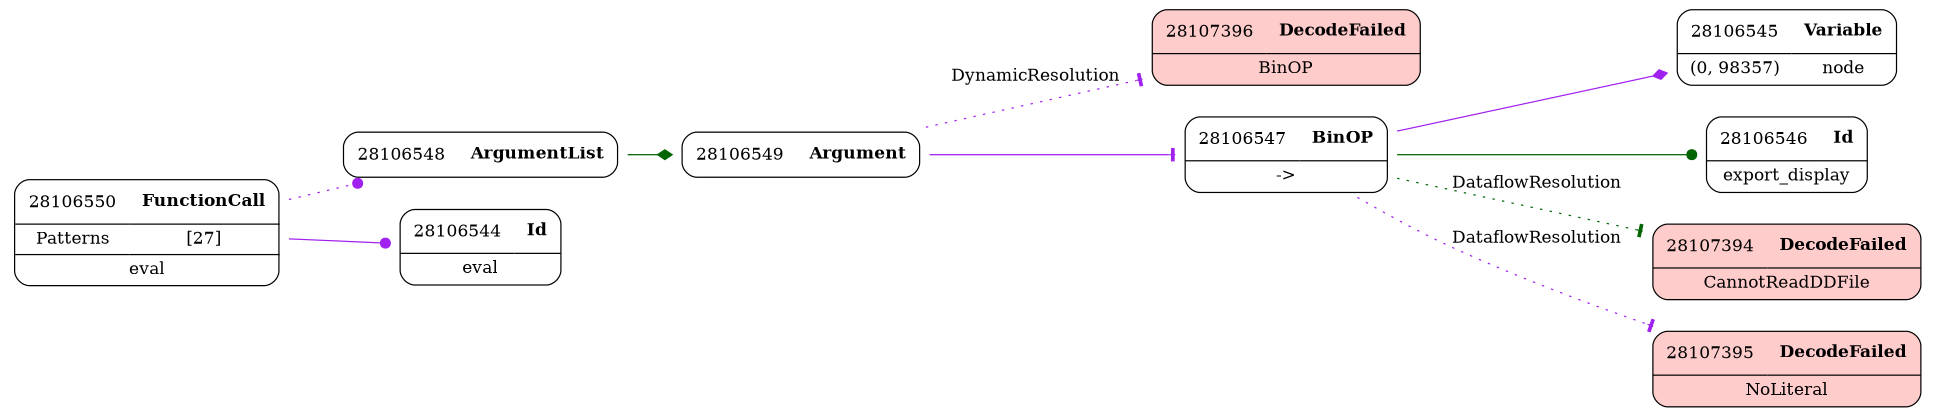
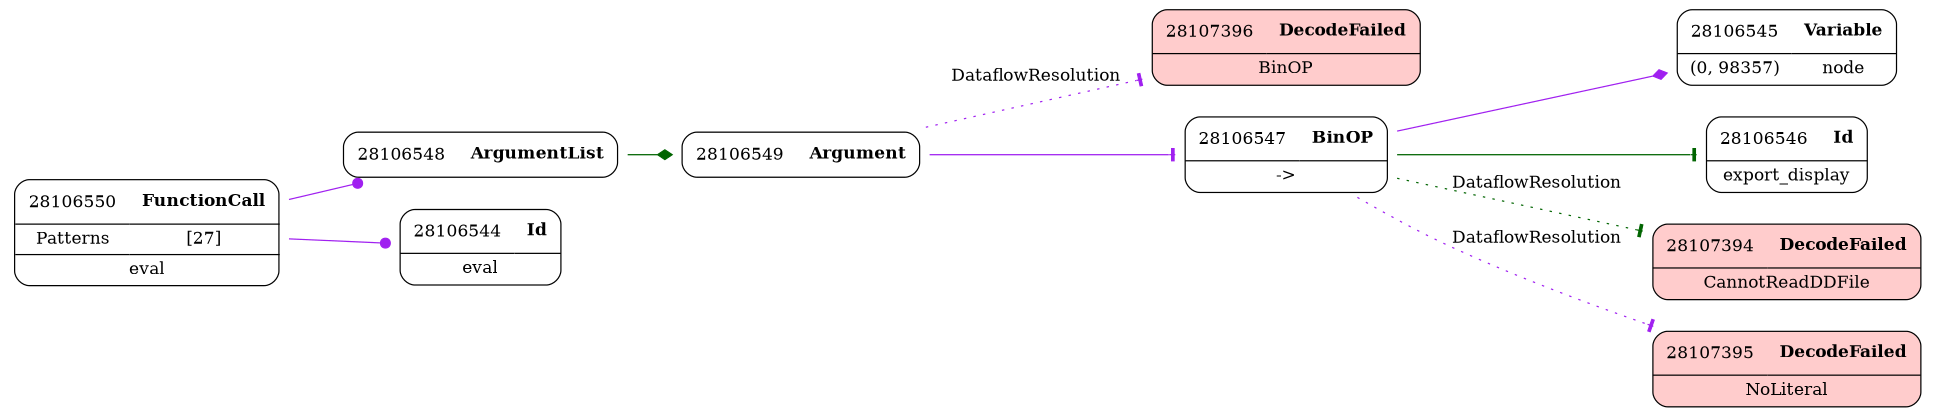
edge "28106549" -> "28107396": label "DynamicResolution" -> "DataflowResolution"
edge "28106547" -> "28106546": arrowhead dot -> tee
edge "28106550" -> "28106548": style dotted -> solid
